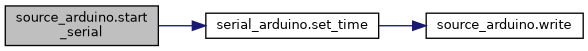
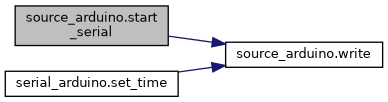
edge "source_arduino.start _serial" -> "serial_arduino.set_time": now "source_arduino.start _serial" -> "source_arduino.write"
